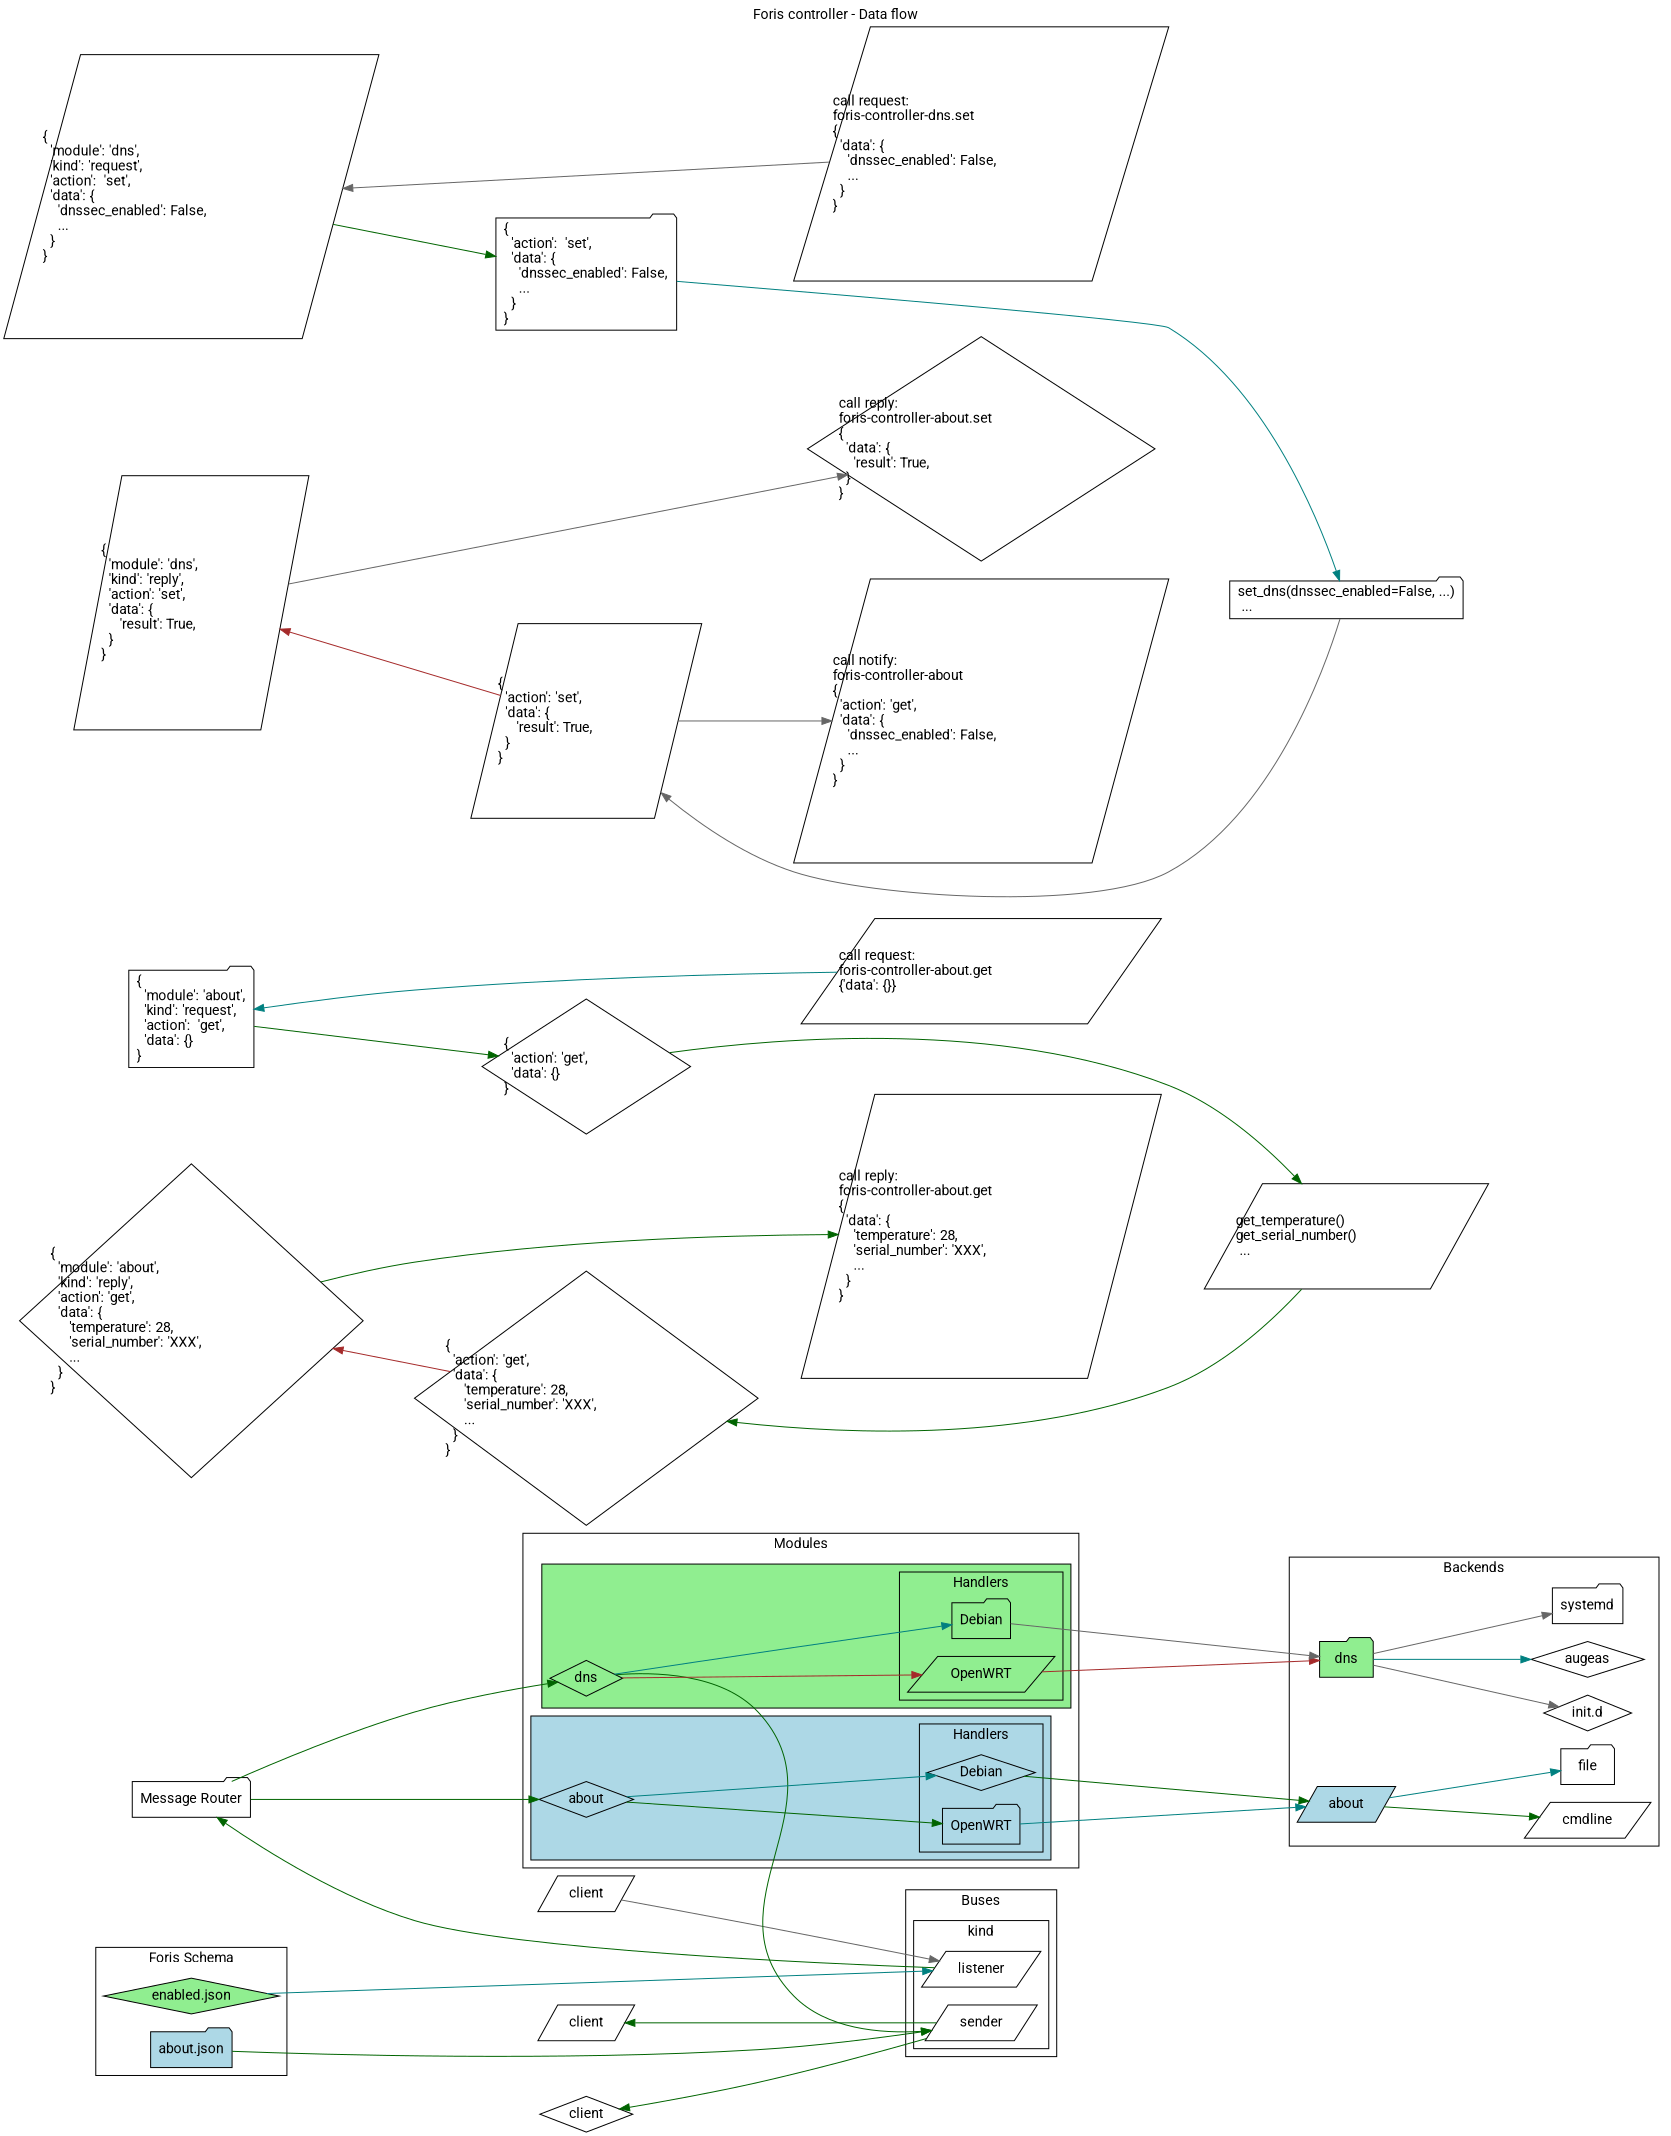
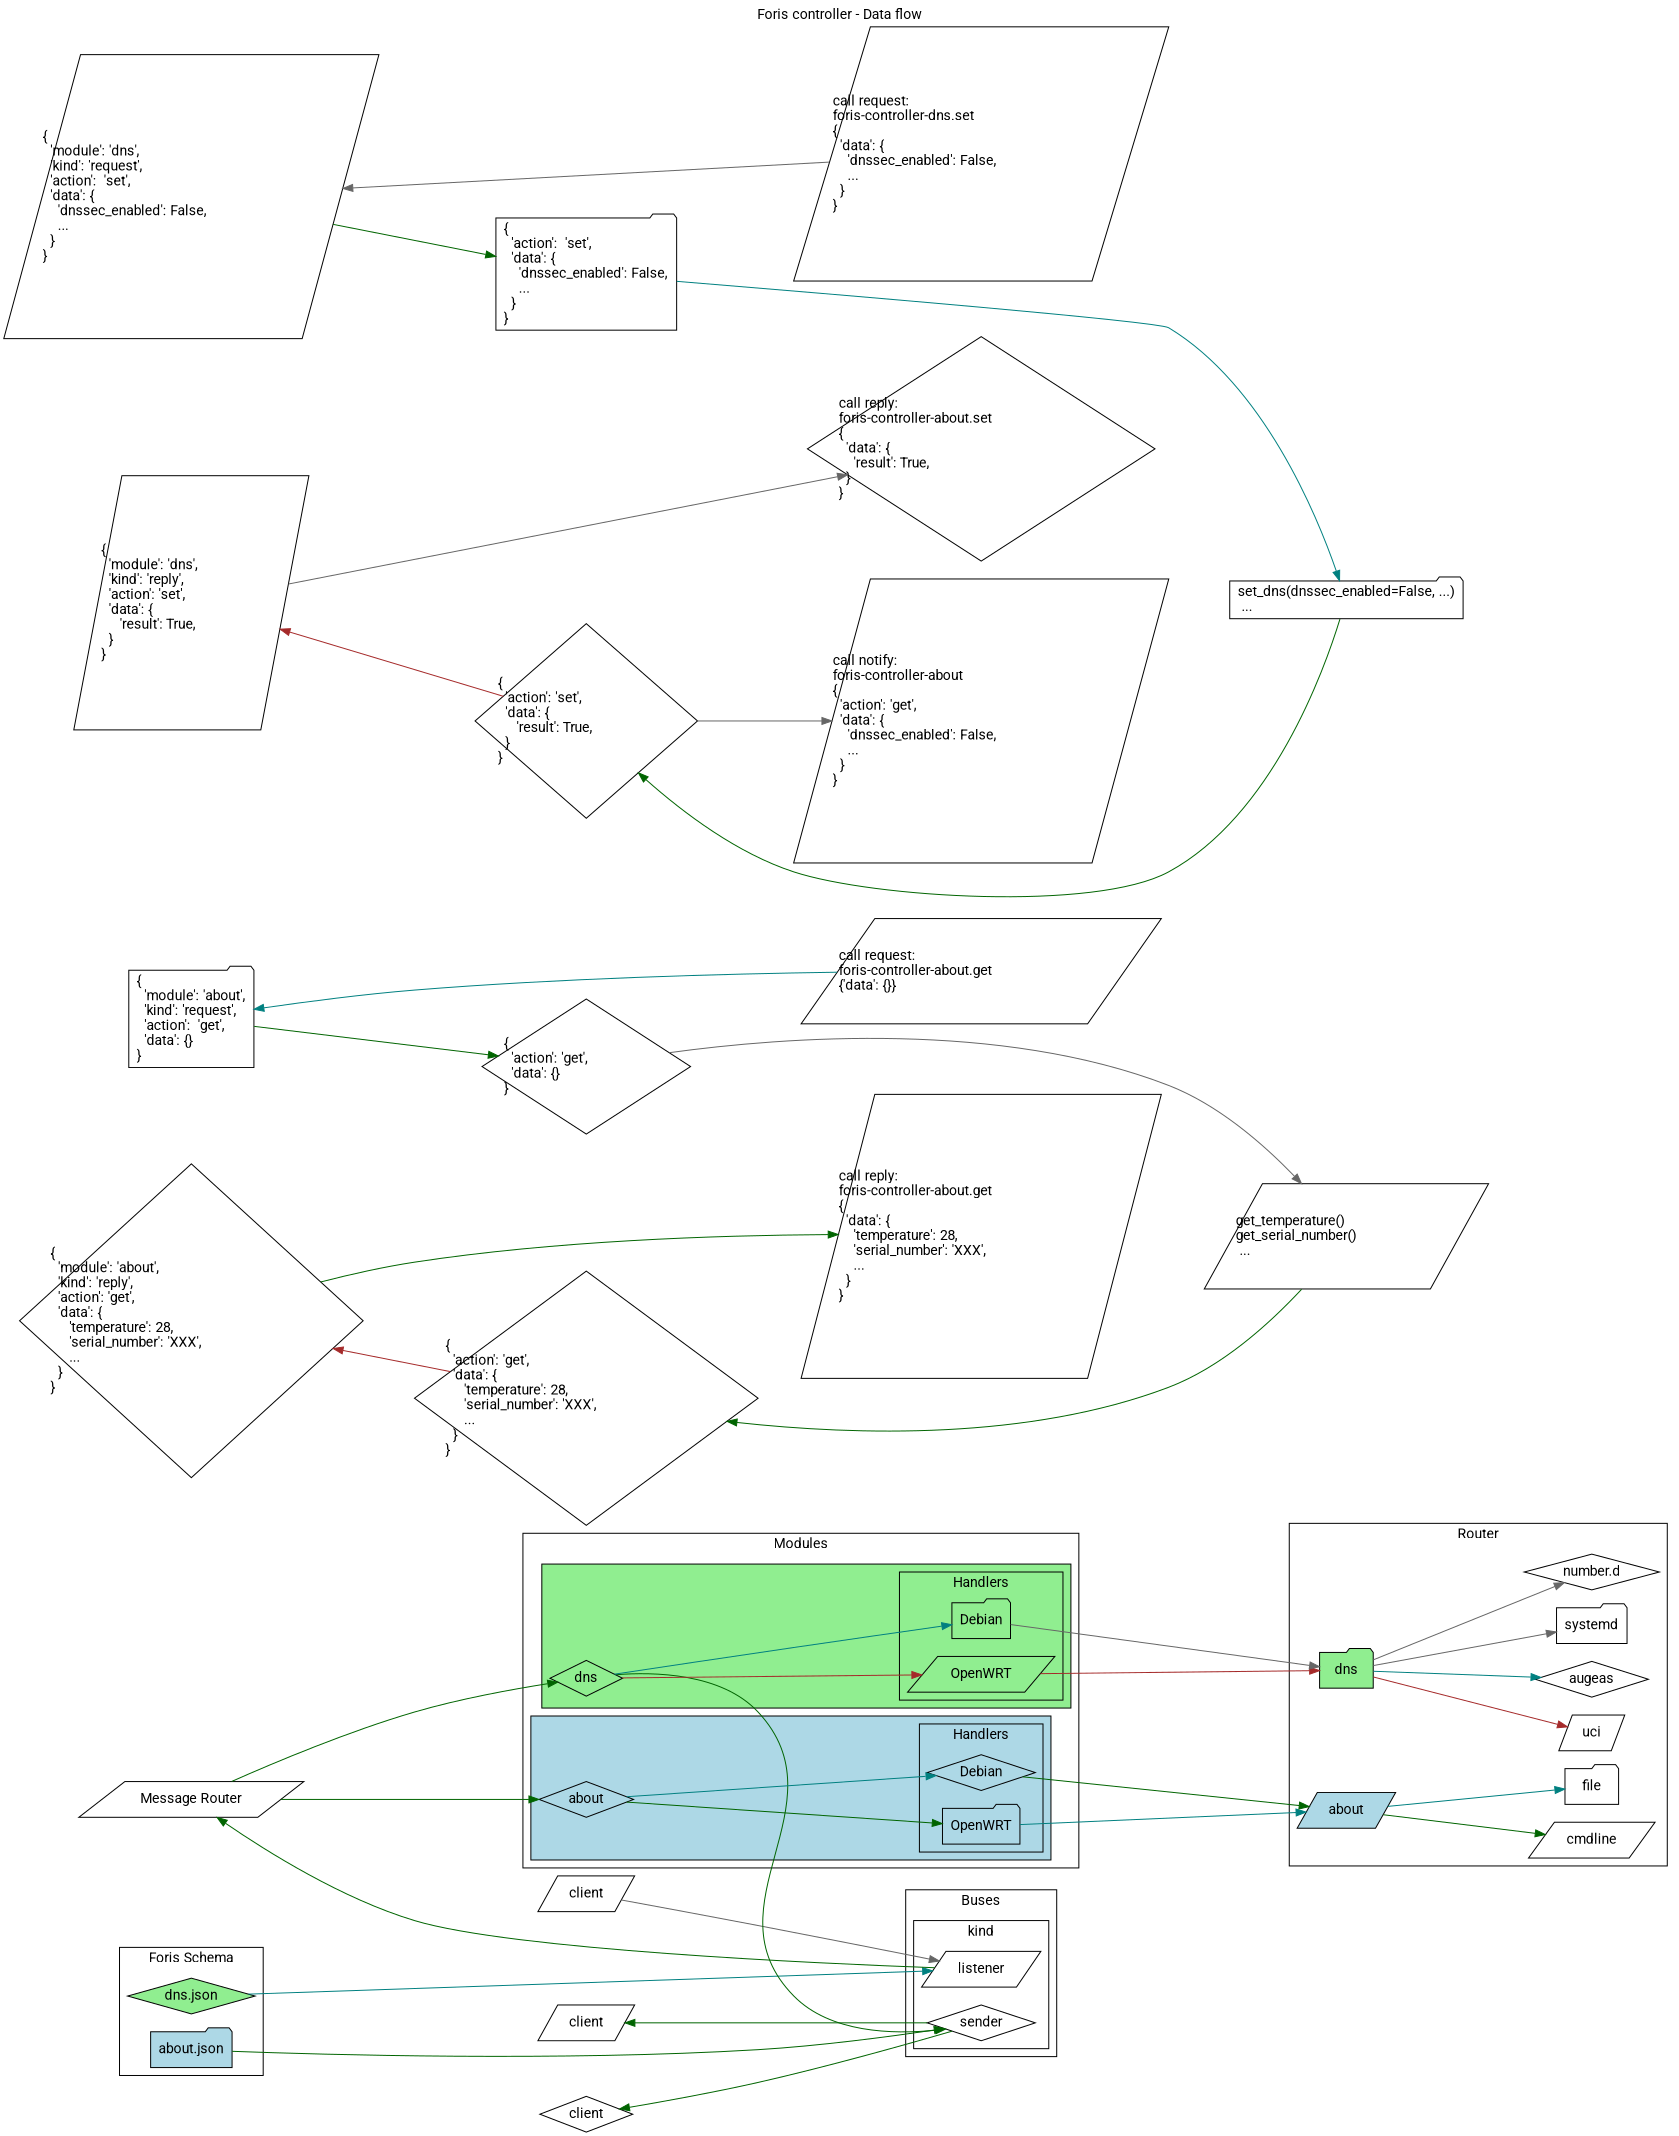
node "{ 'action': 'set', 'data': { 'result': True, } }": shape parallelogram -> diamond
edge "set_dns(dnssec_enabled=False, ...) ..." -> "{ 'action': 'set', 'data': { 'result': True, } }": color gray40 -> darkgreen
edge "{ 'action': 'get', 'data': {} }" -> "get_temperature() get_serial_number() ...": color darkgreen -> gray40
cluster "Backends": label "Backends" -> "Router"
node "init.d": label "init.d" -> "number.d"
node "uci": added
node "Message Router": shape folder -> parallelogram
node "enabled.json": label "enabled.json" -> "dns.json"
node "sender": shape parallelogram -> diamond
